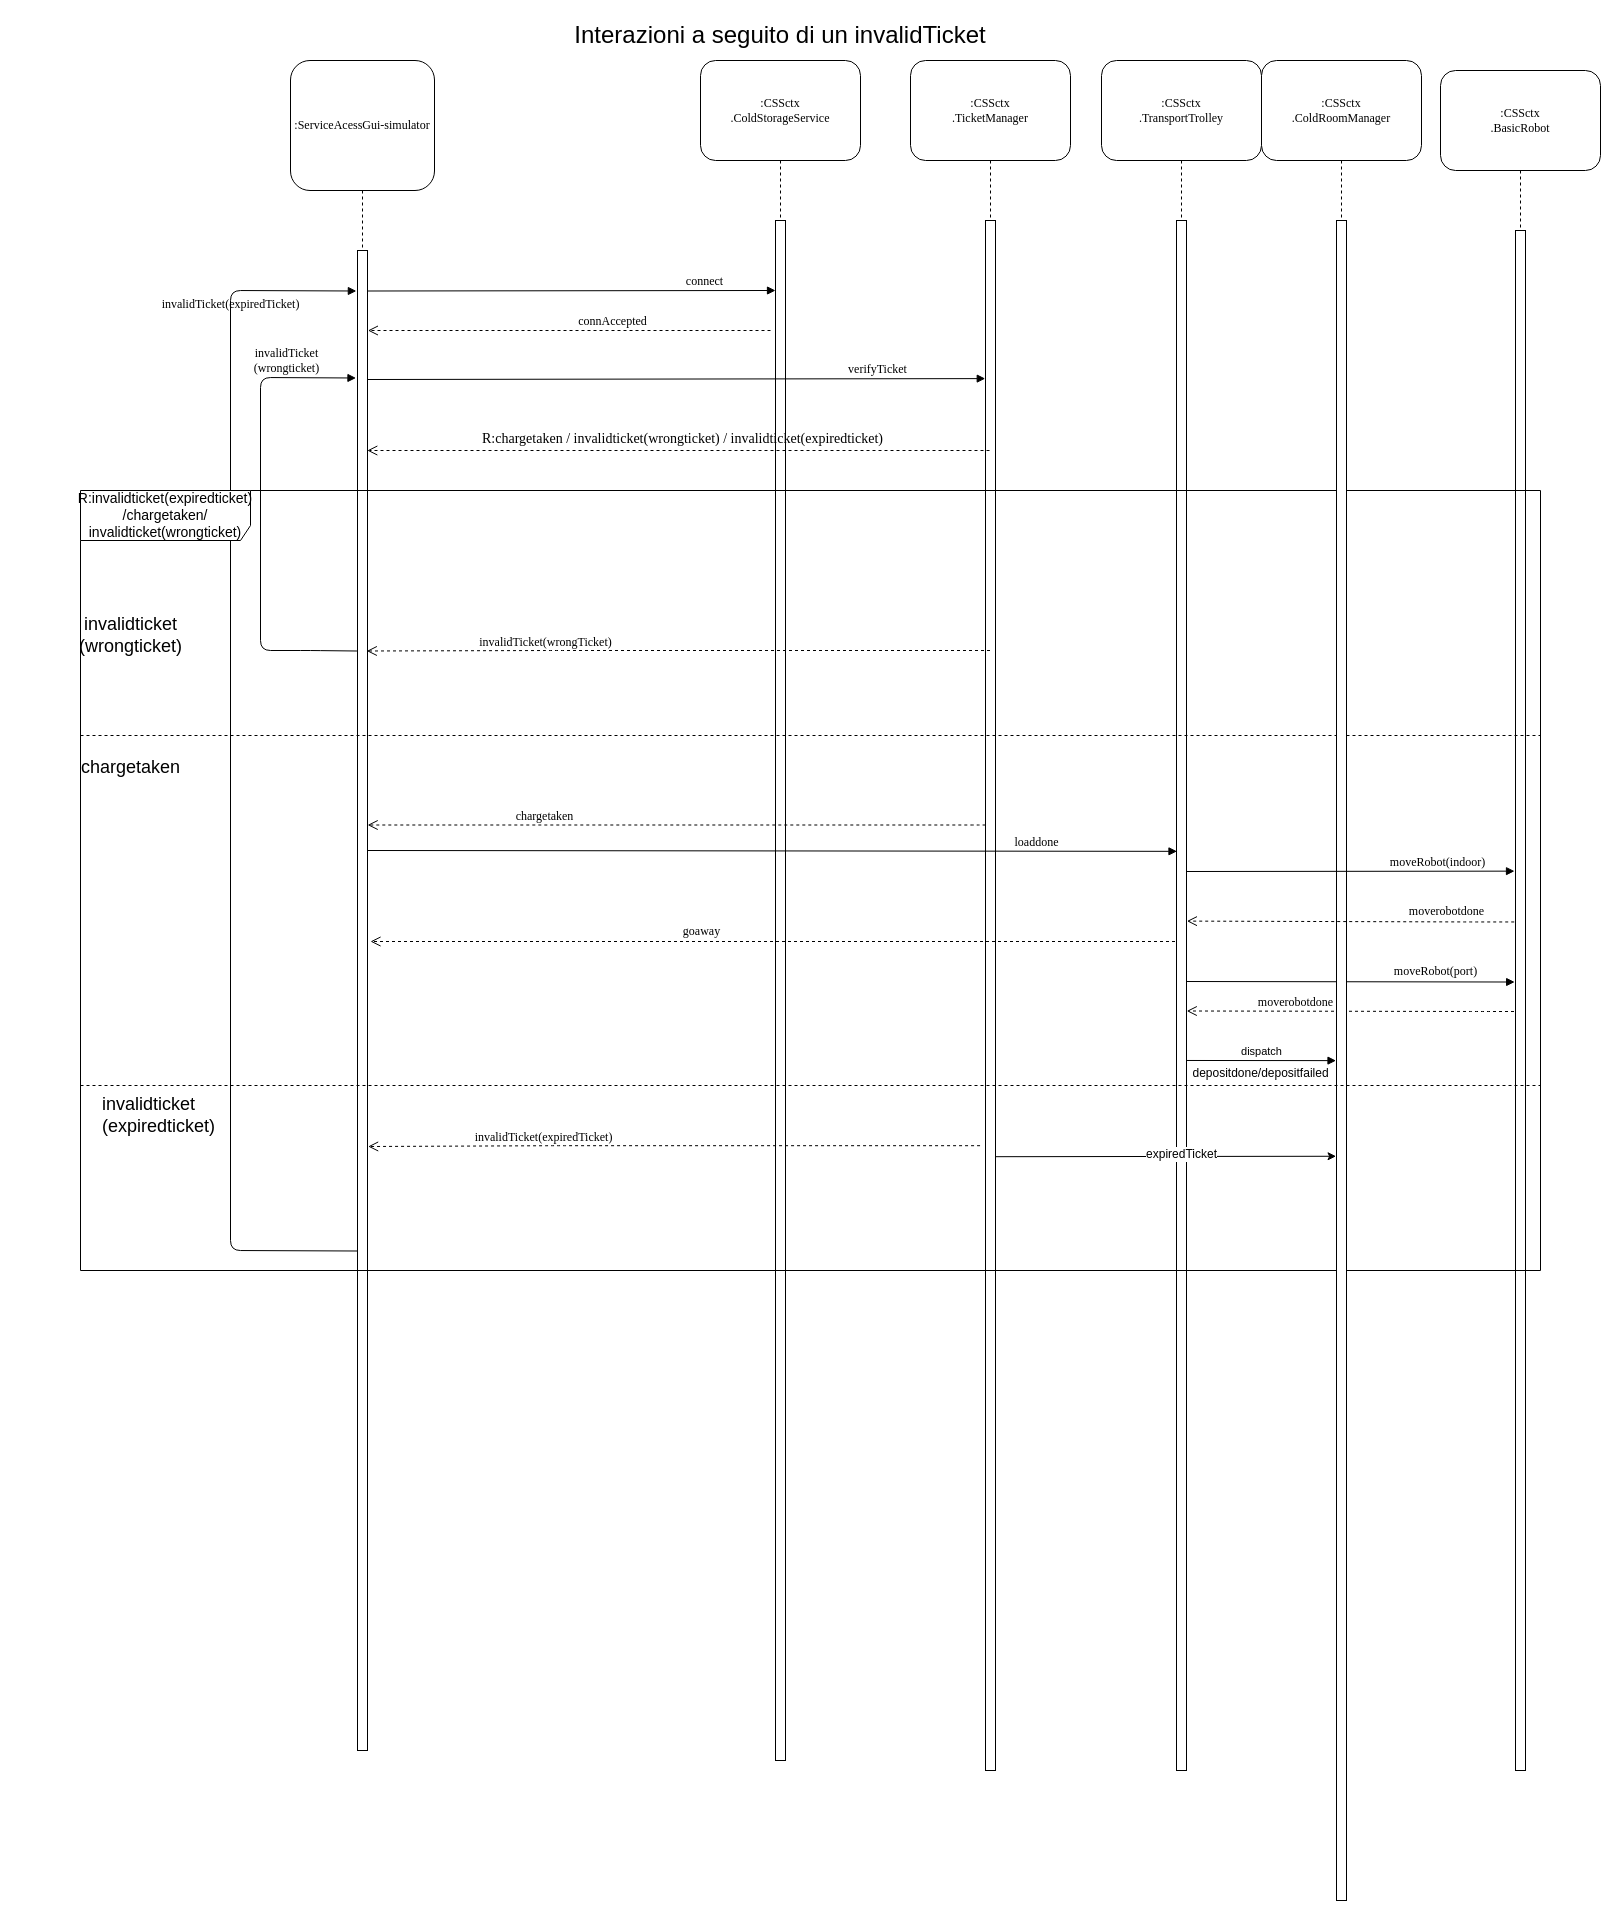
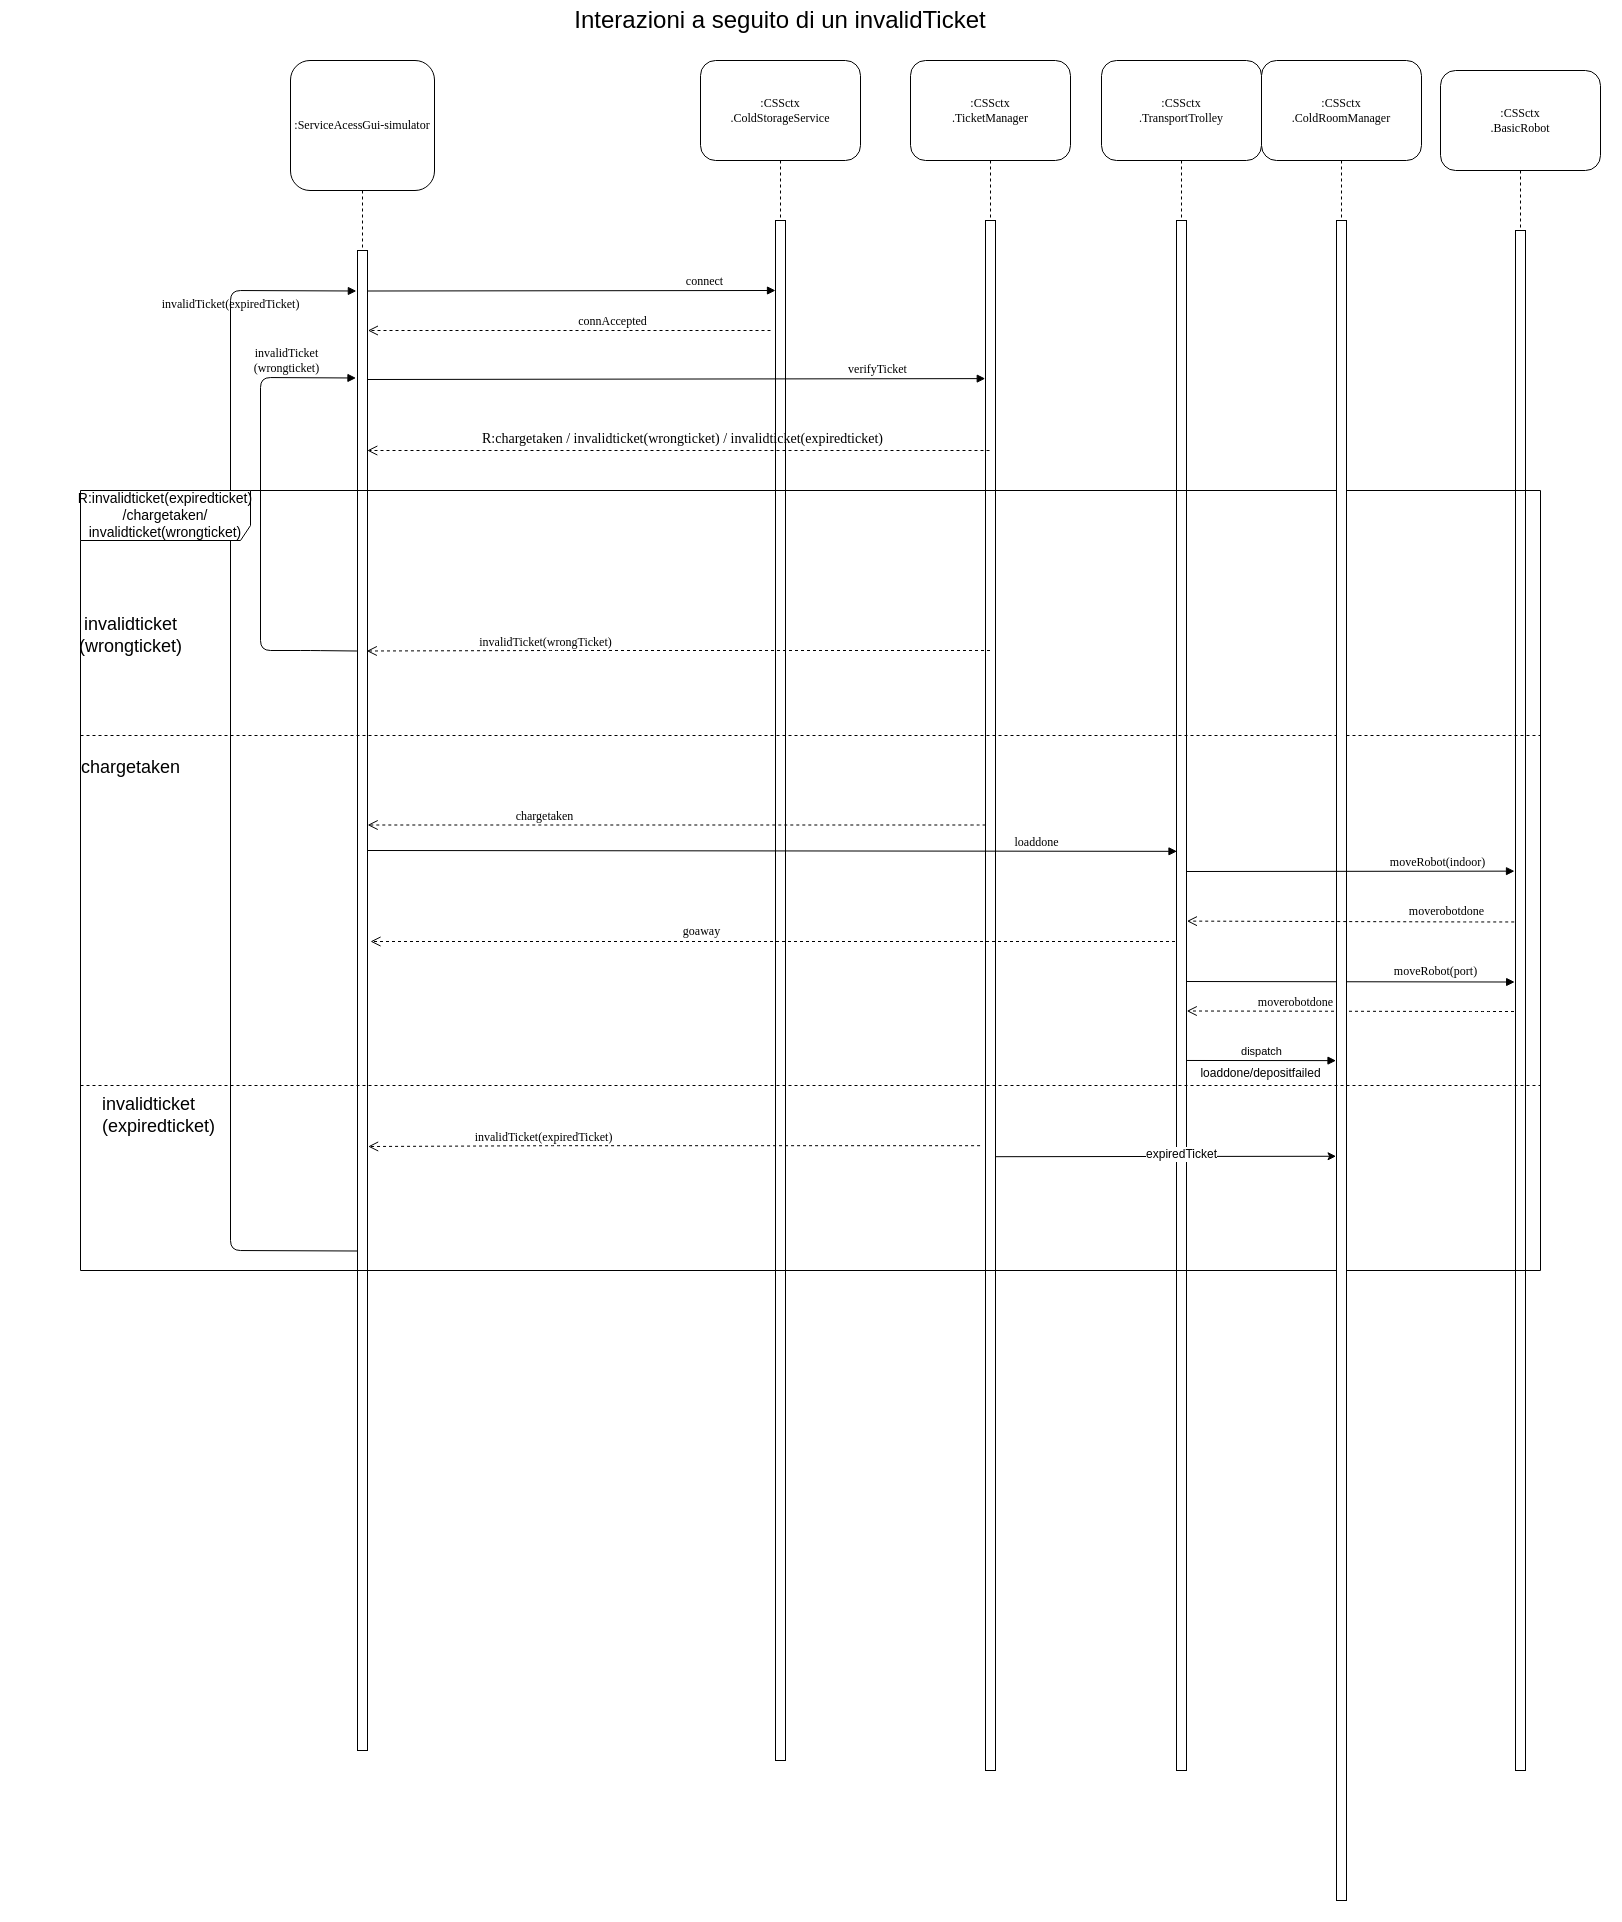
node "Interazioni a seguito di un invalidTicket": moved (781, 36) -> (781, 21)
node "depositdone/depositfailed": label "depositdone/depositfailed" -> "loaddone/depositfailed"
